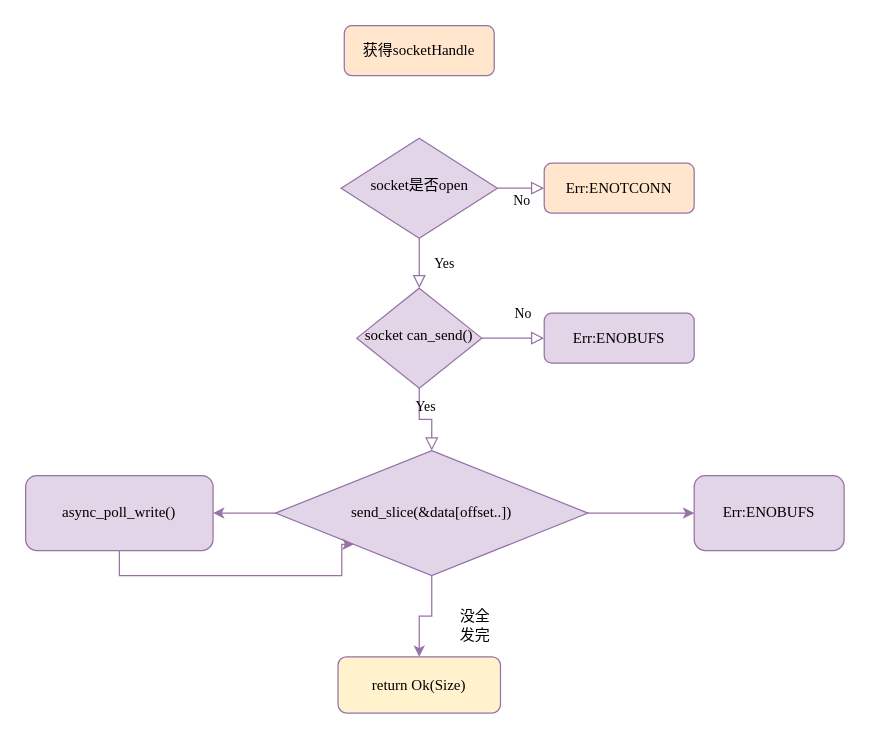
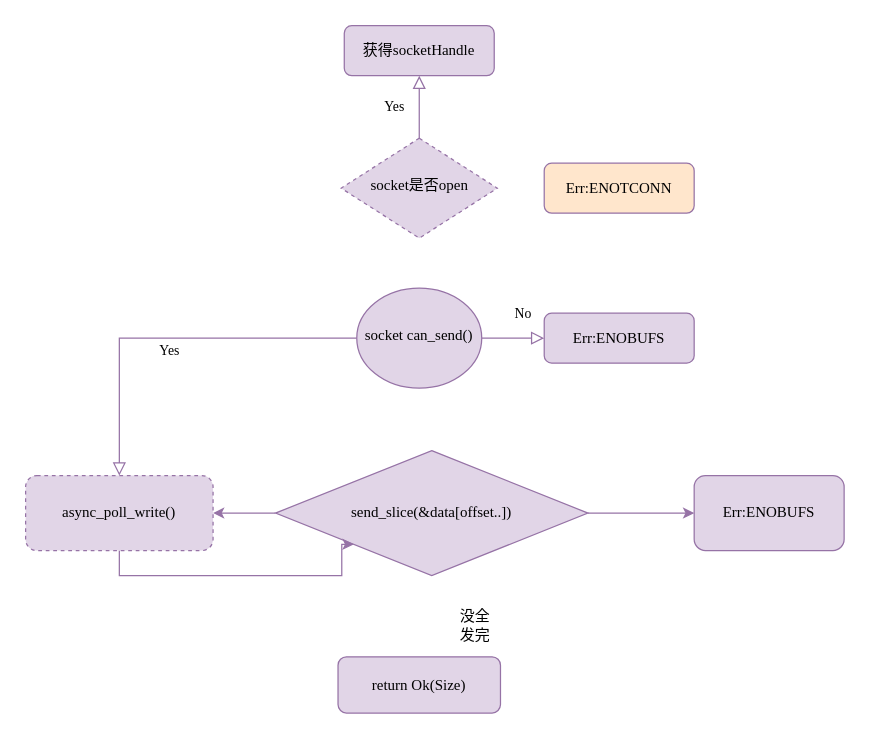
node "获得socketHandle": fillcolor #ffe6cc -> #e1d5e7
node "socket是否open": style solid -> dashed
edge "socket是否open" -> "Err:ENOTCONN": removed, label "No"
edge "socket是否open" -> "socket can_send()": now "socket是否open" -> "获得socketHandle"
node "socket can_send()": shape diamond -> ellipse
edge "socket can_send()" -> "send_slice(&data[offset..])": now "socket can_send()" -> "async_poll_write()"
node "async_poll_write()": style solid -> dashed
edge "send_slice(&data[offset..])" -> "return Ok(Size)": removed
node "return Ok(Size)": fillcolor #fff2cc -> #e1d5e7
